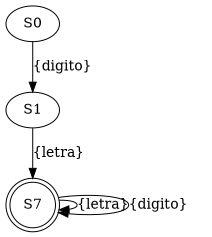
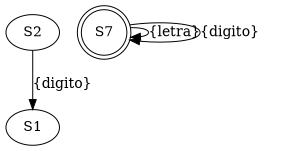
node "S0": label "S0" -> "S2"
edge "S1" -> "S7": removed, label "{letra}"
